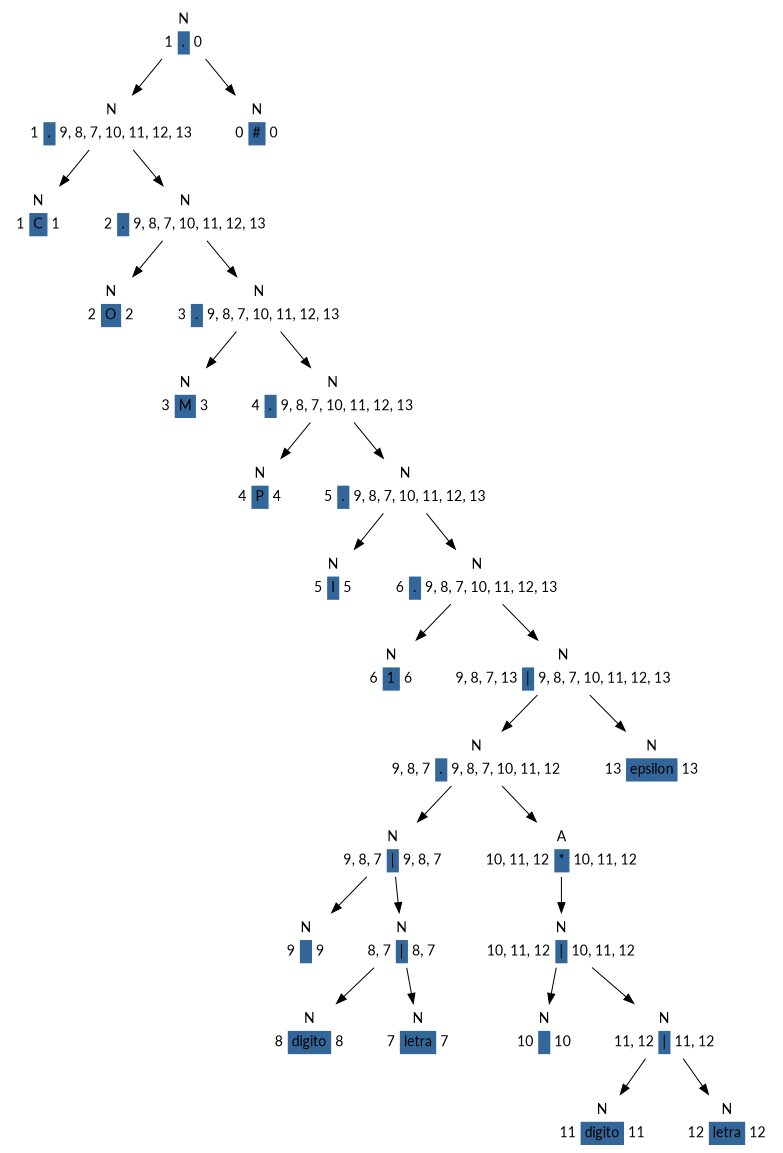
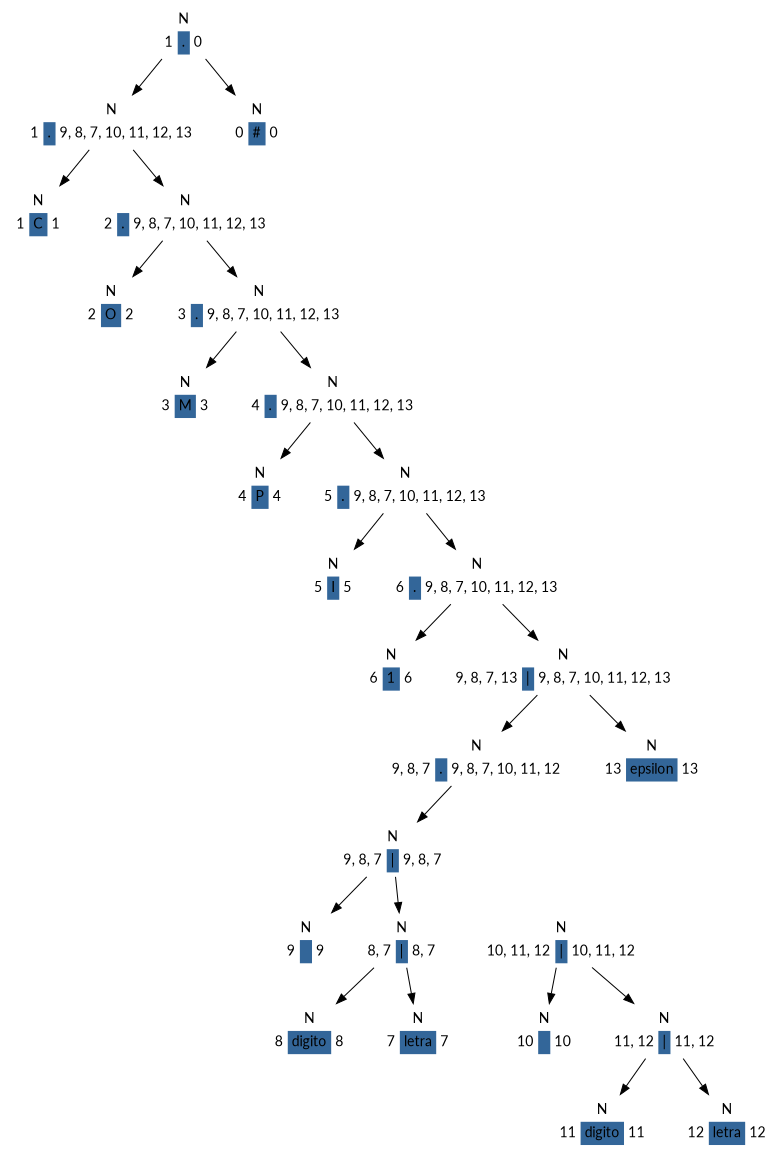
node "A": removed
